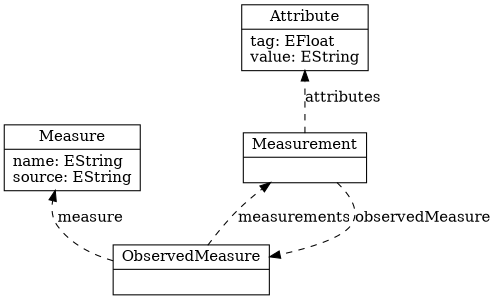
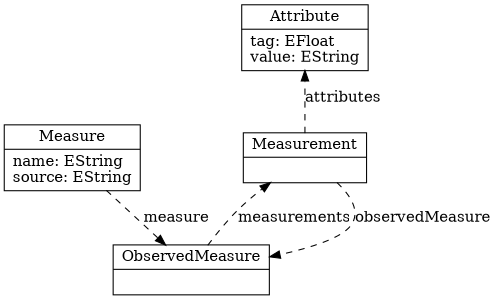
edge "ObservedMeasure" -> "Measure": reversed
